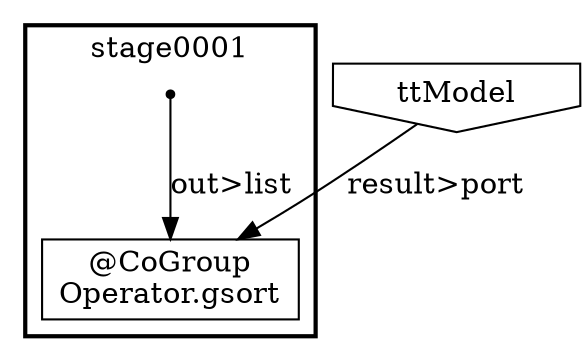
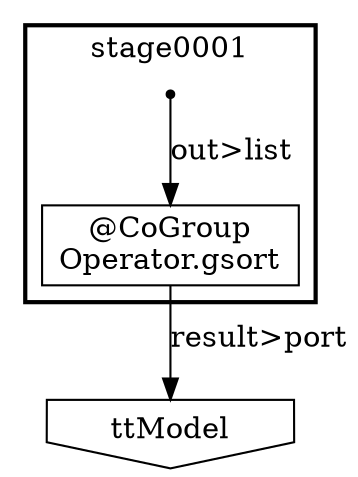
edge "ttModel" -> "@CoGroup Operator.gsort": reversed
